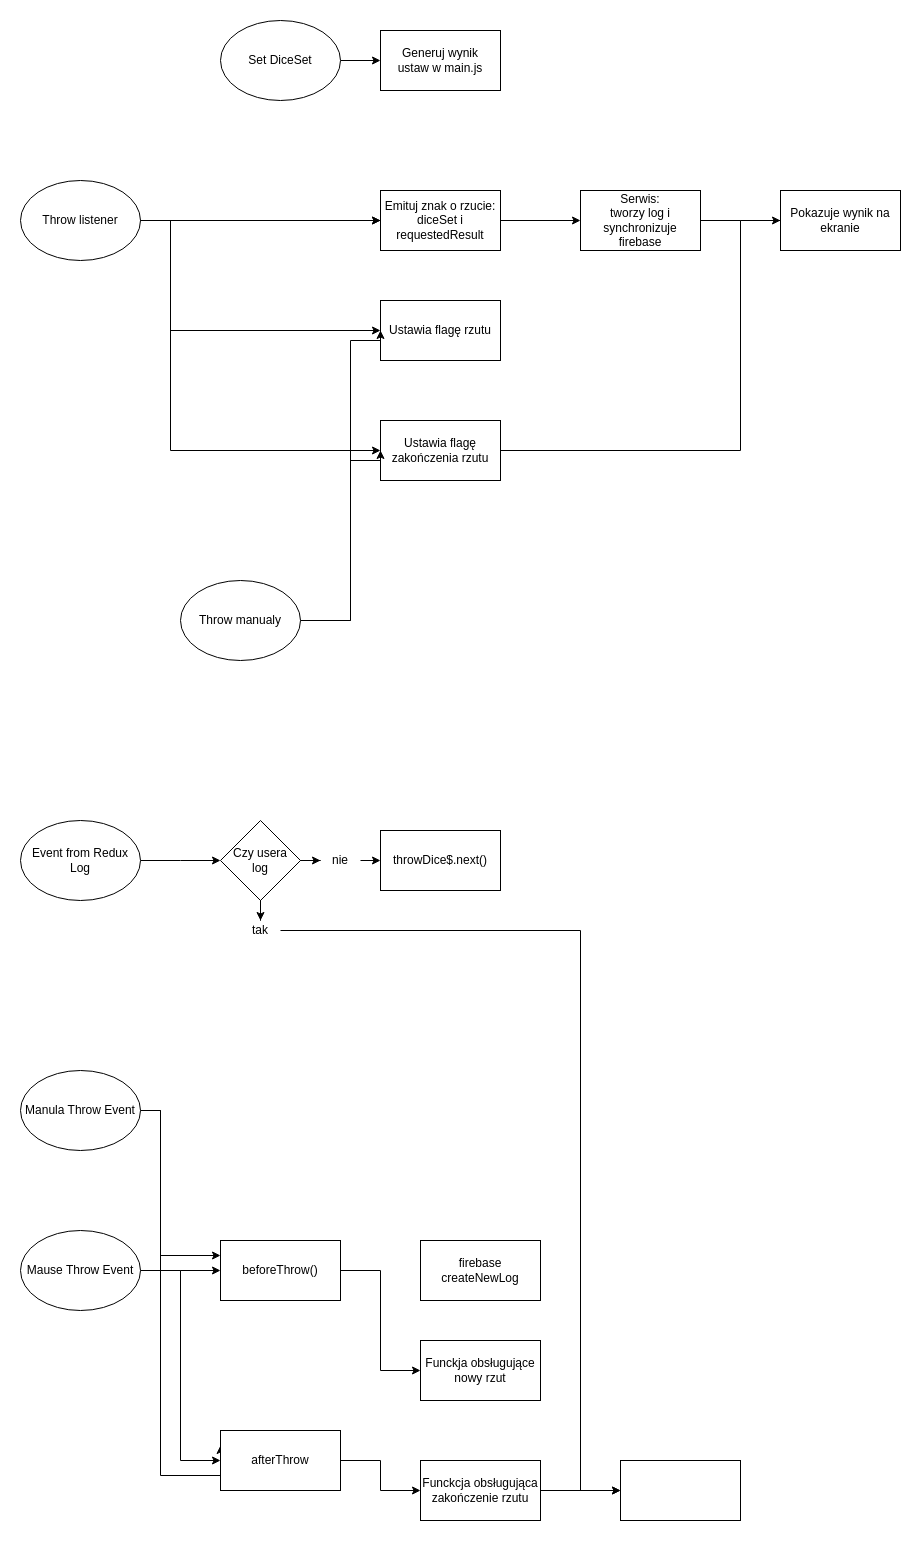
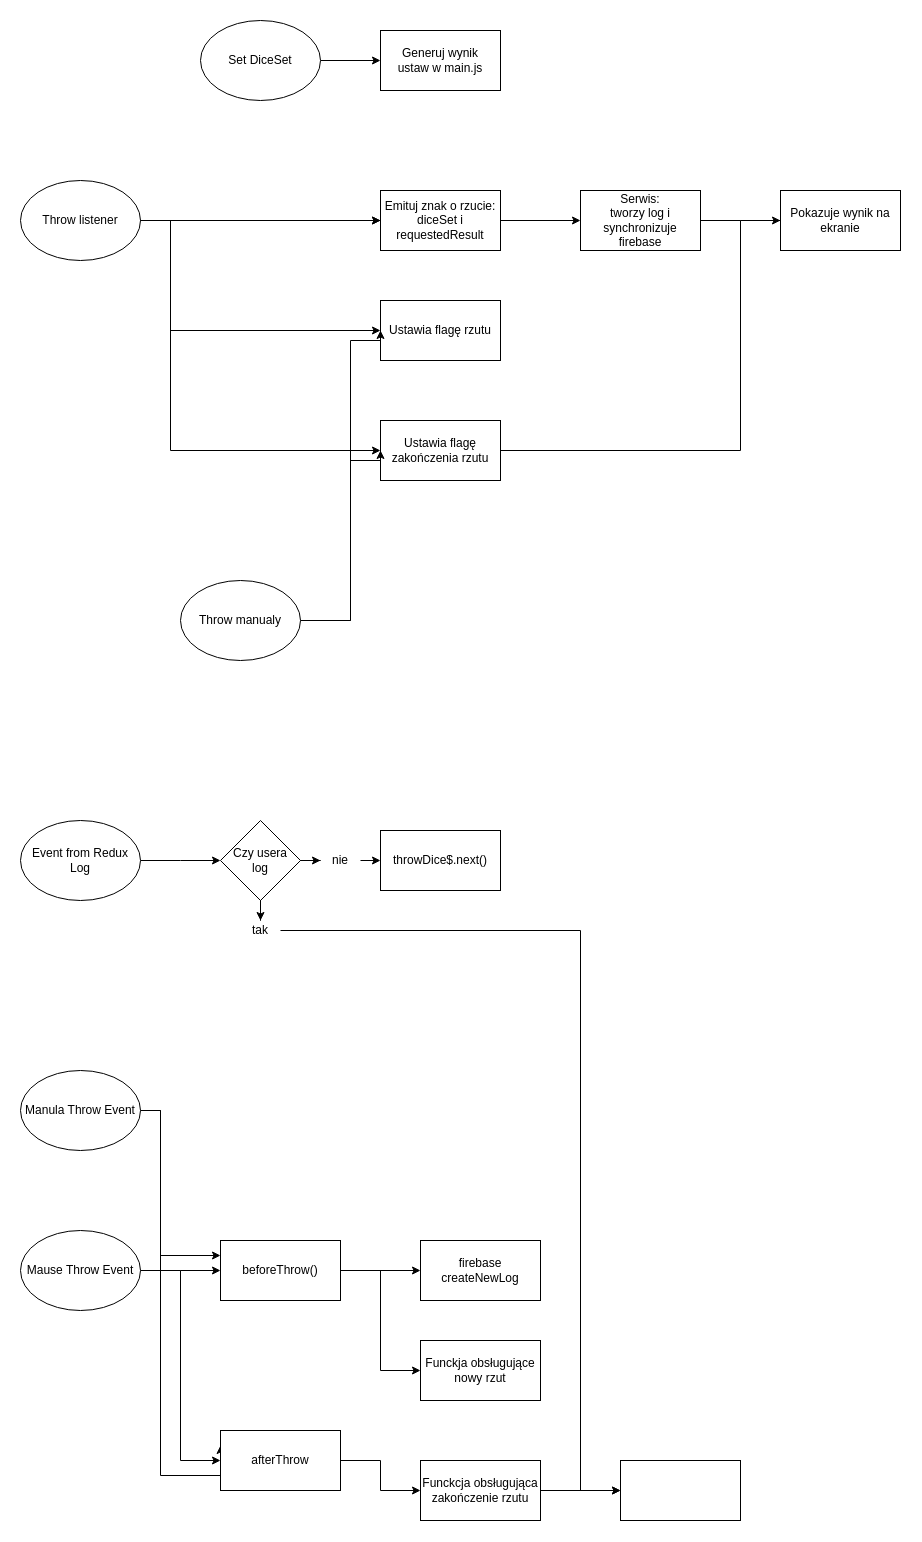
node "Set DiceSet": moved (281, 61) -> (261, 61)
edge "beforeThrow()" -> "firebase createNewLog": added
